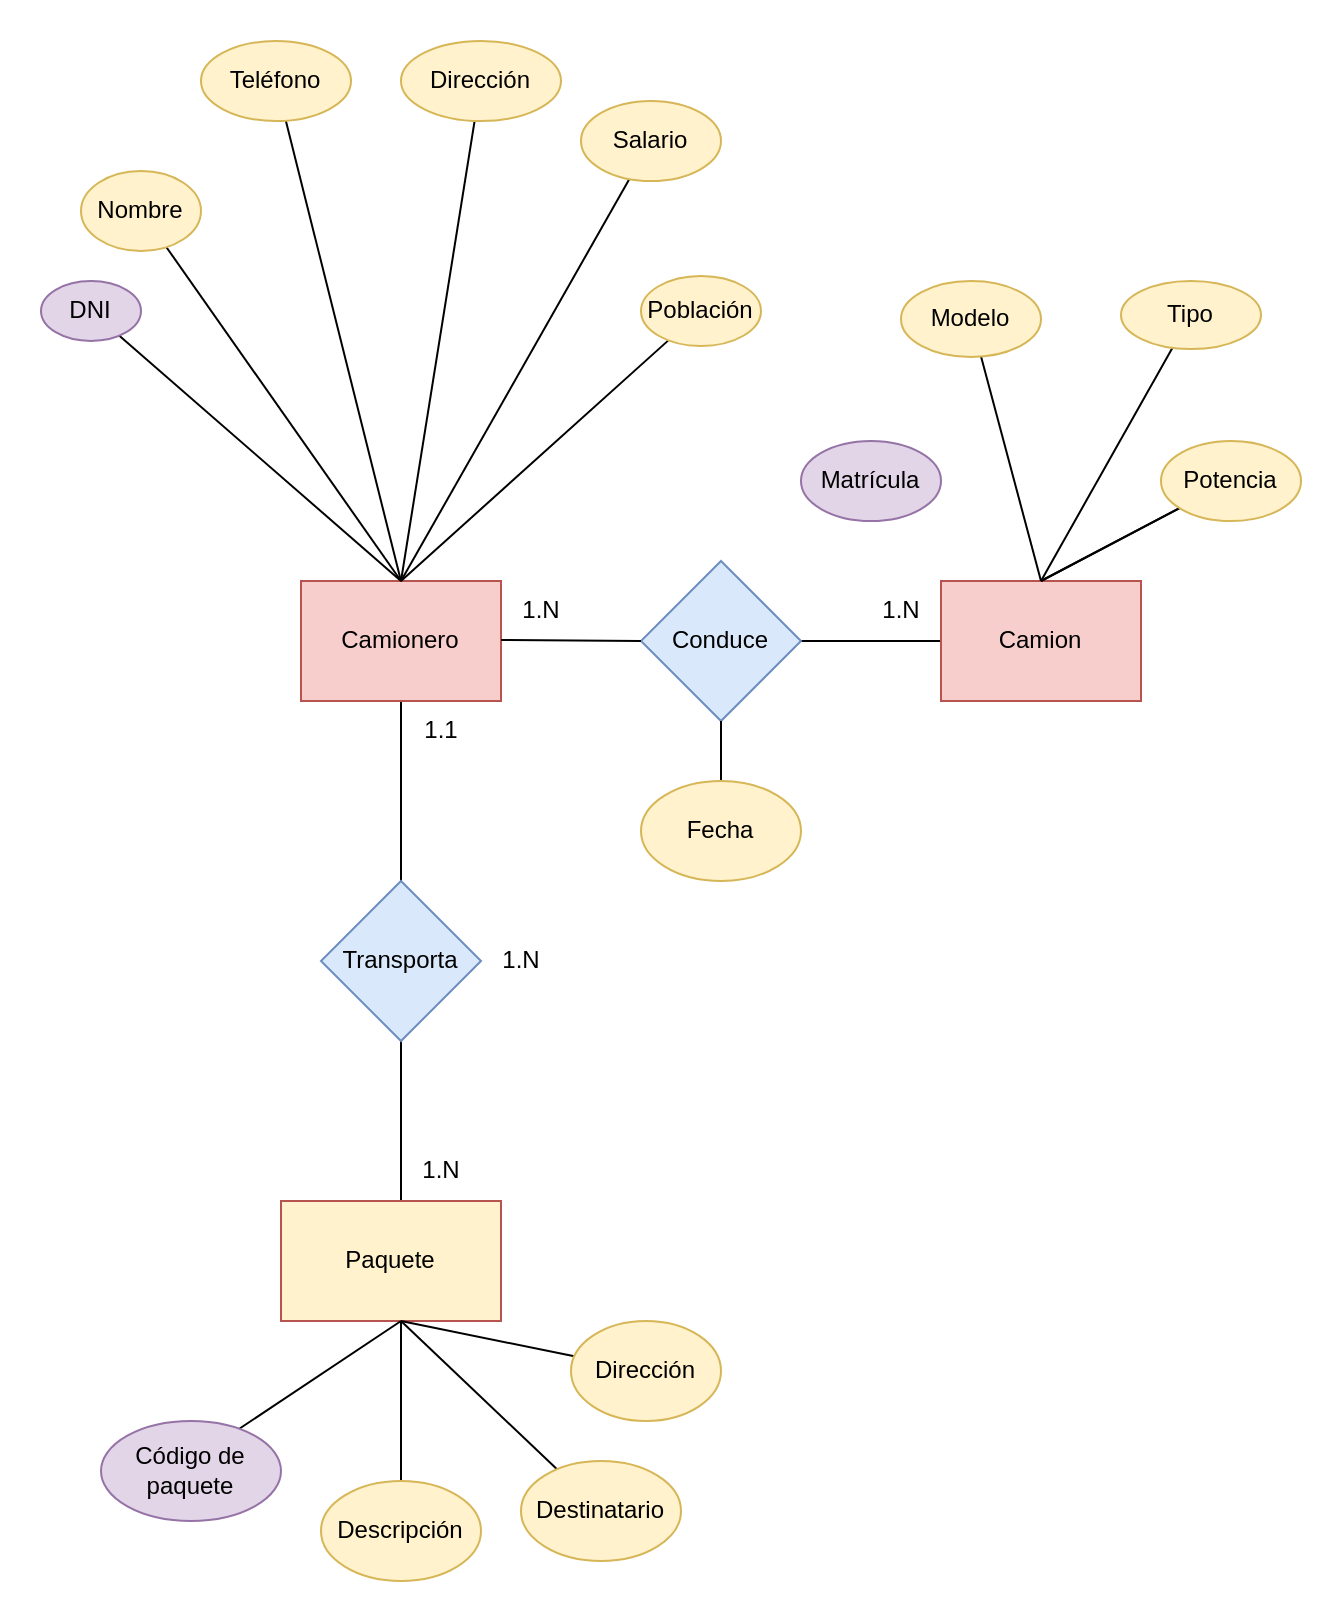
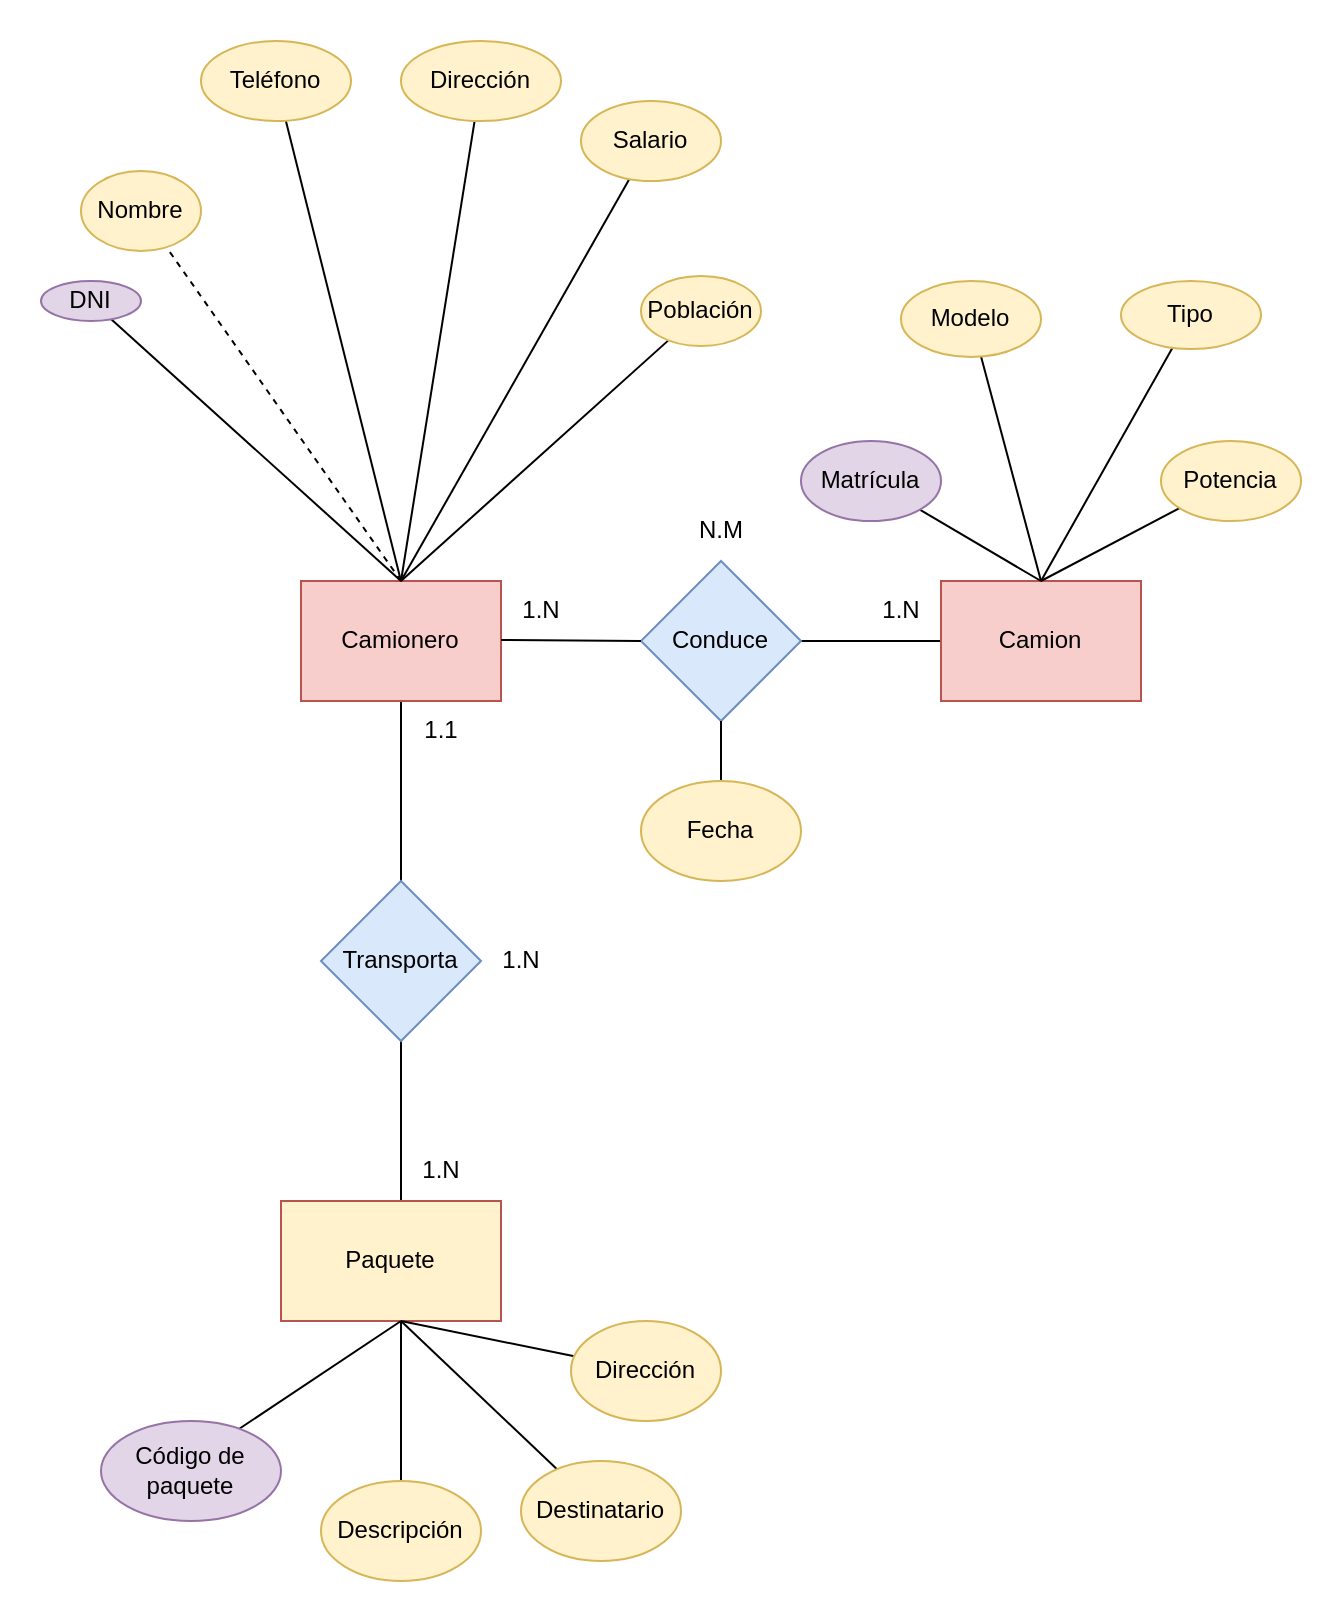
node "DNI": size 100x60 -> 100x40
edge "Nombre" -- "Camionero": style solid -> dashed
edge "Potencia" -- "Camion": now "Matrícula" -- "Camion"
node "N.M": added
